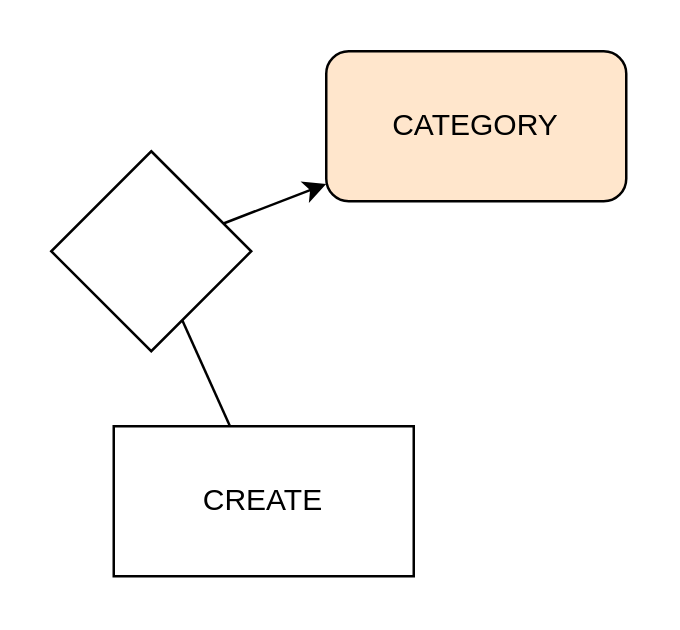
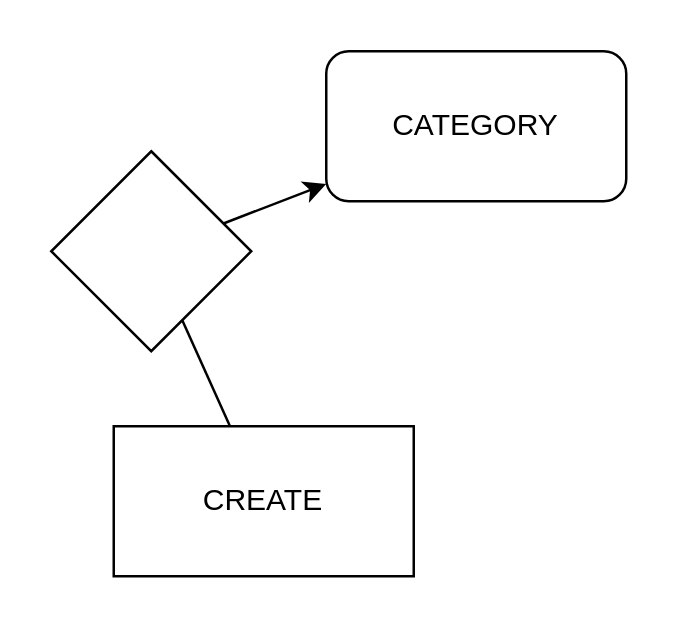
node "CATEGORY": fillcolor #ffe6cc -> #ffffff
